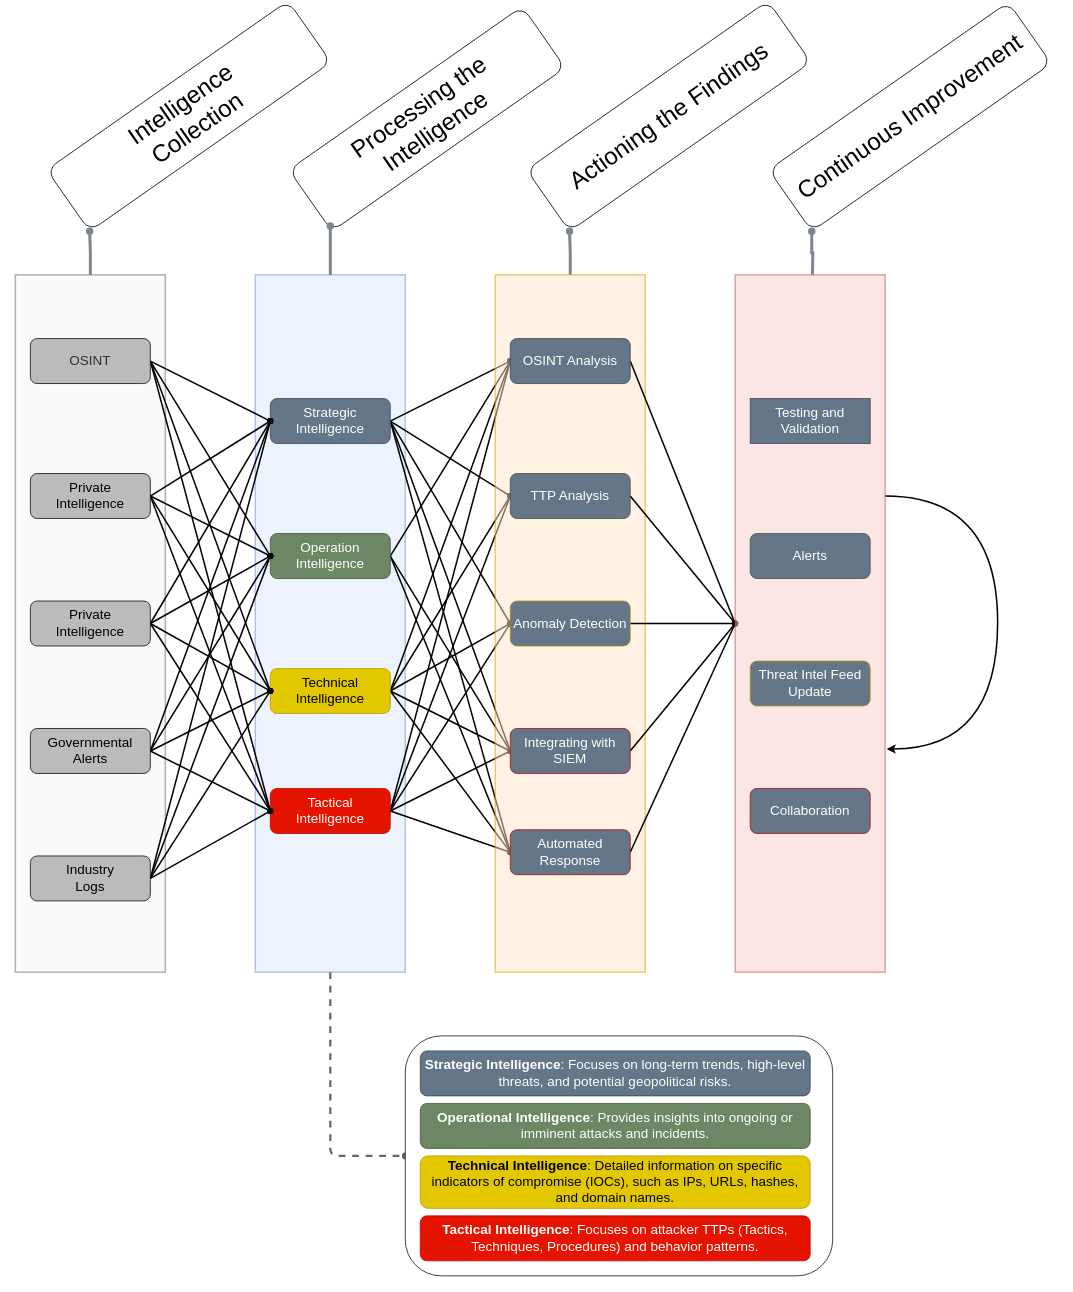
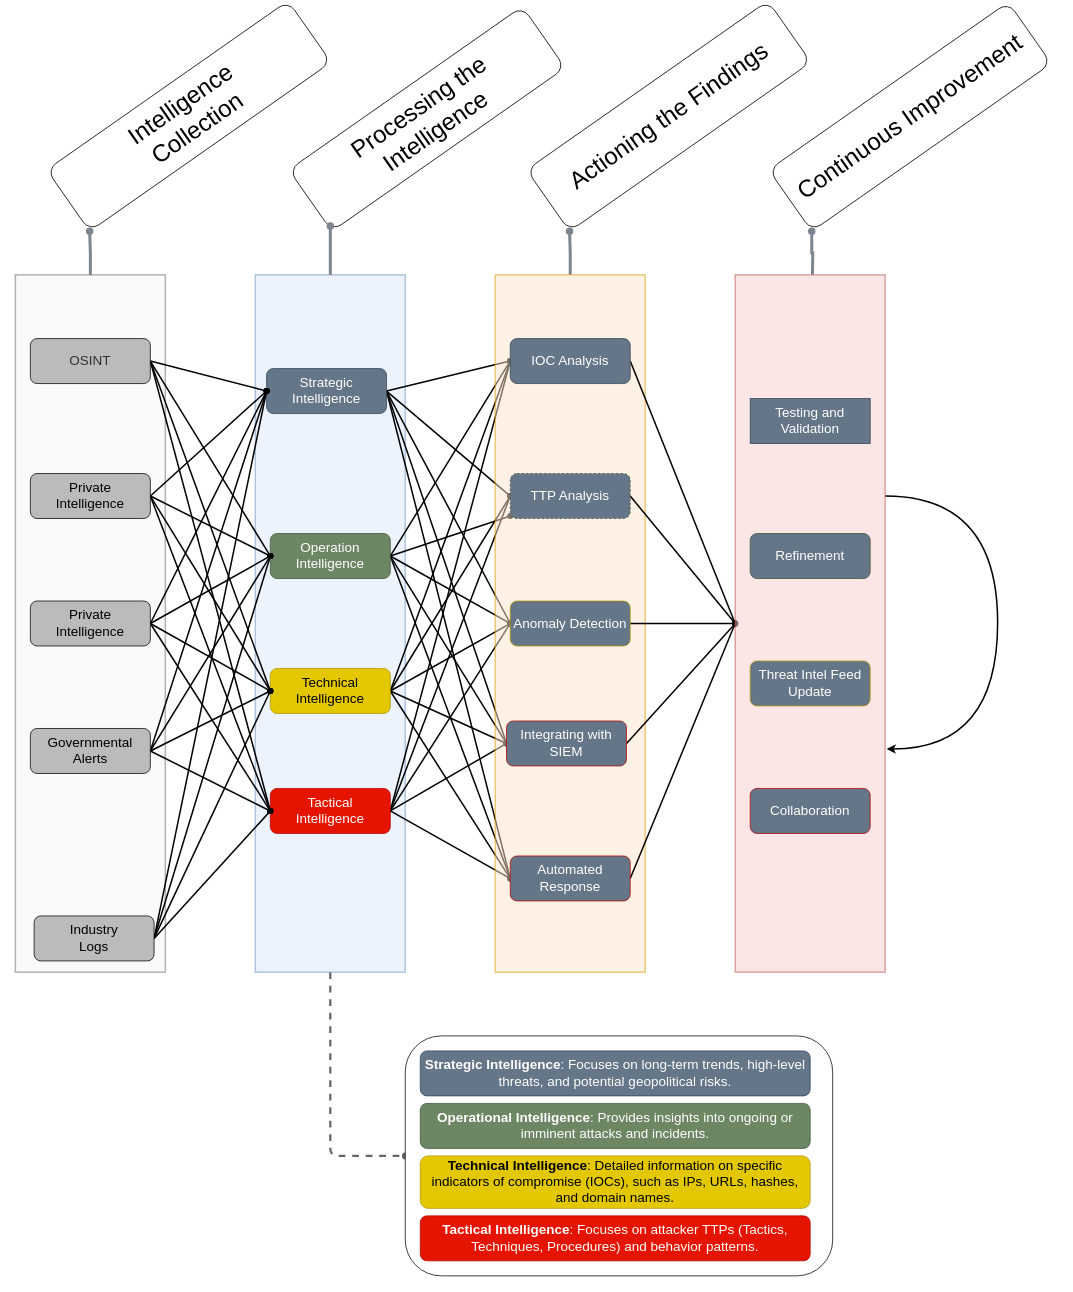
node "OSINT Analysis": label "OSINT Analysis" -> "IOC Analysis"
node "Strategic Intelligence": moved (330, 421) -> (327, 391)
node "TTP Analysis": style solid -> dashed
edge "Operation Intelligence" -> "TTP Analysis": added
node "Alerts": label "Alerts" -> "Refinement"
edge "Operation Intelligence" -> "Anomaly Detection": added
node "Integrating with SIEM": moved (570, 751) -> (567, 744)
node "Automated Response": moved (570, 852) -> (570, 879)
node "Industry Logs": moved (90, 879) -> (94, 939)
